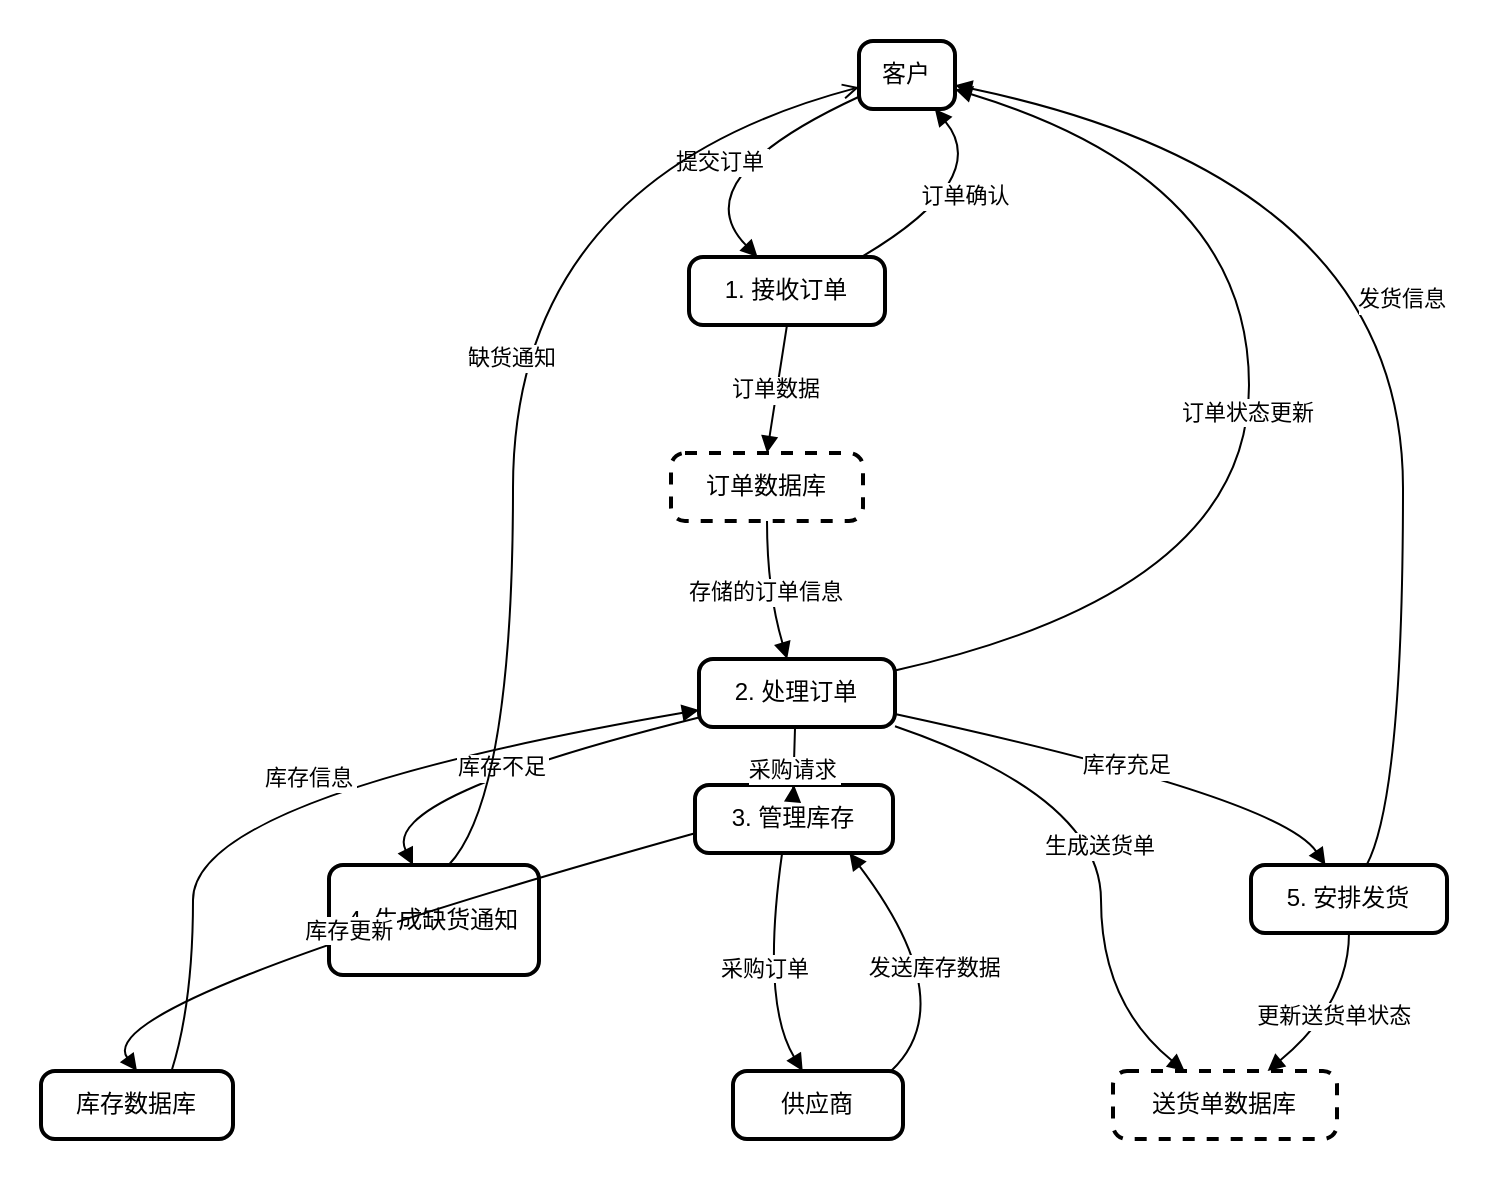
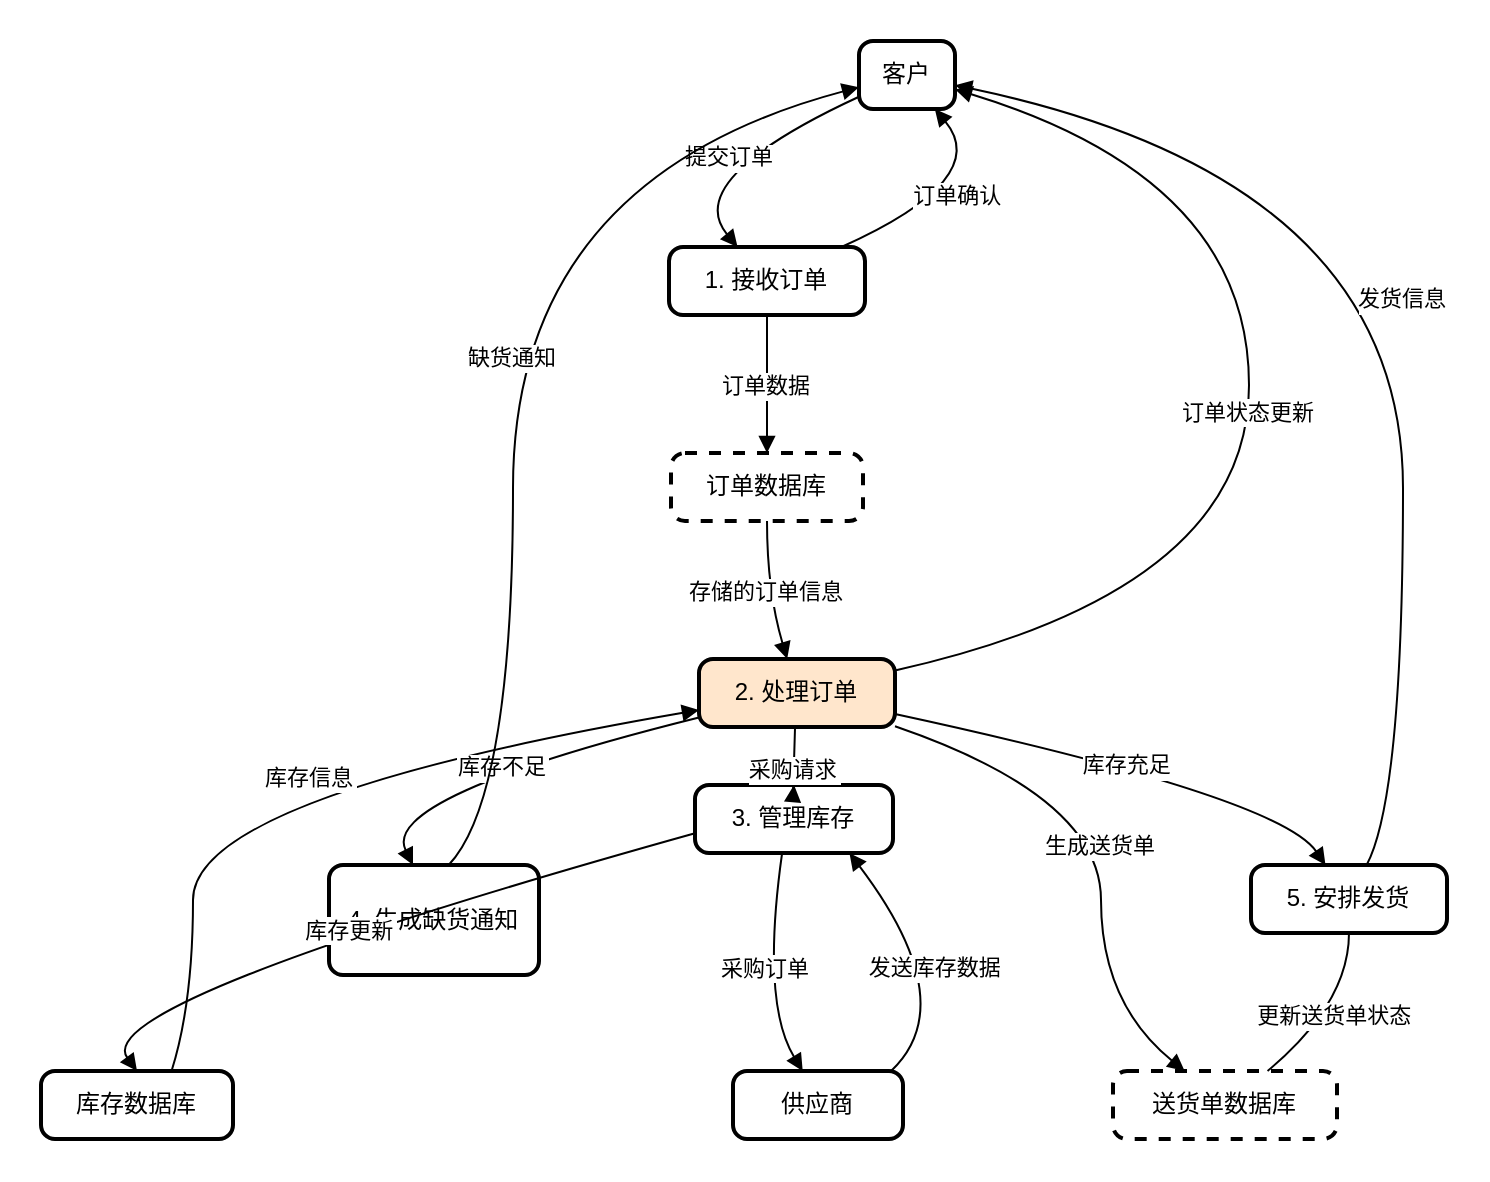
edge "4. 生成缺货通知" -> "客户": arrowhead open -> block
node "1. 接收订单": moved (787, 291) -> (767, 281)
node "2. 处理订单": fillcolor #ffffff -> #ffe6cc
edge "5. 安排发货" -> "送货单数据库": arrowhead block -> none
